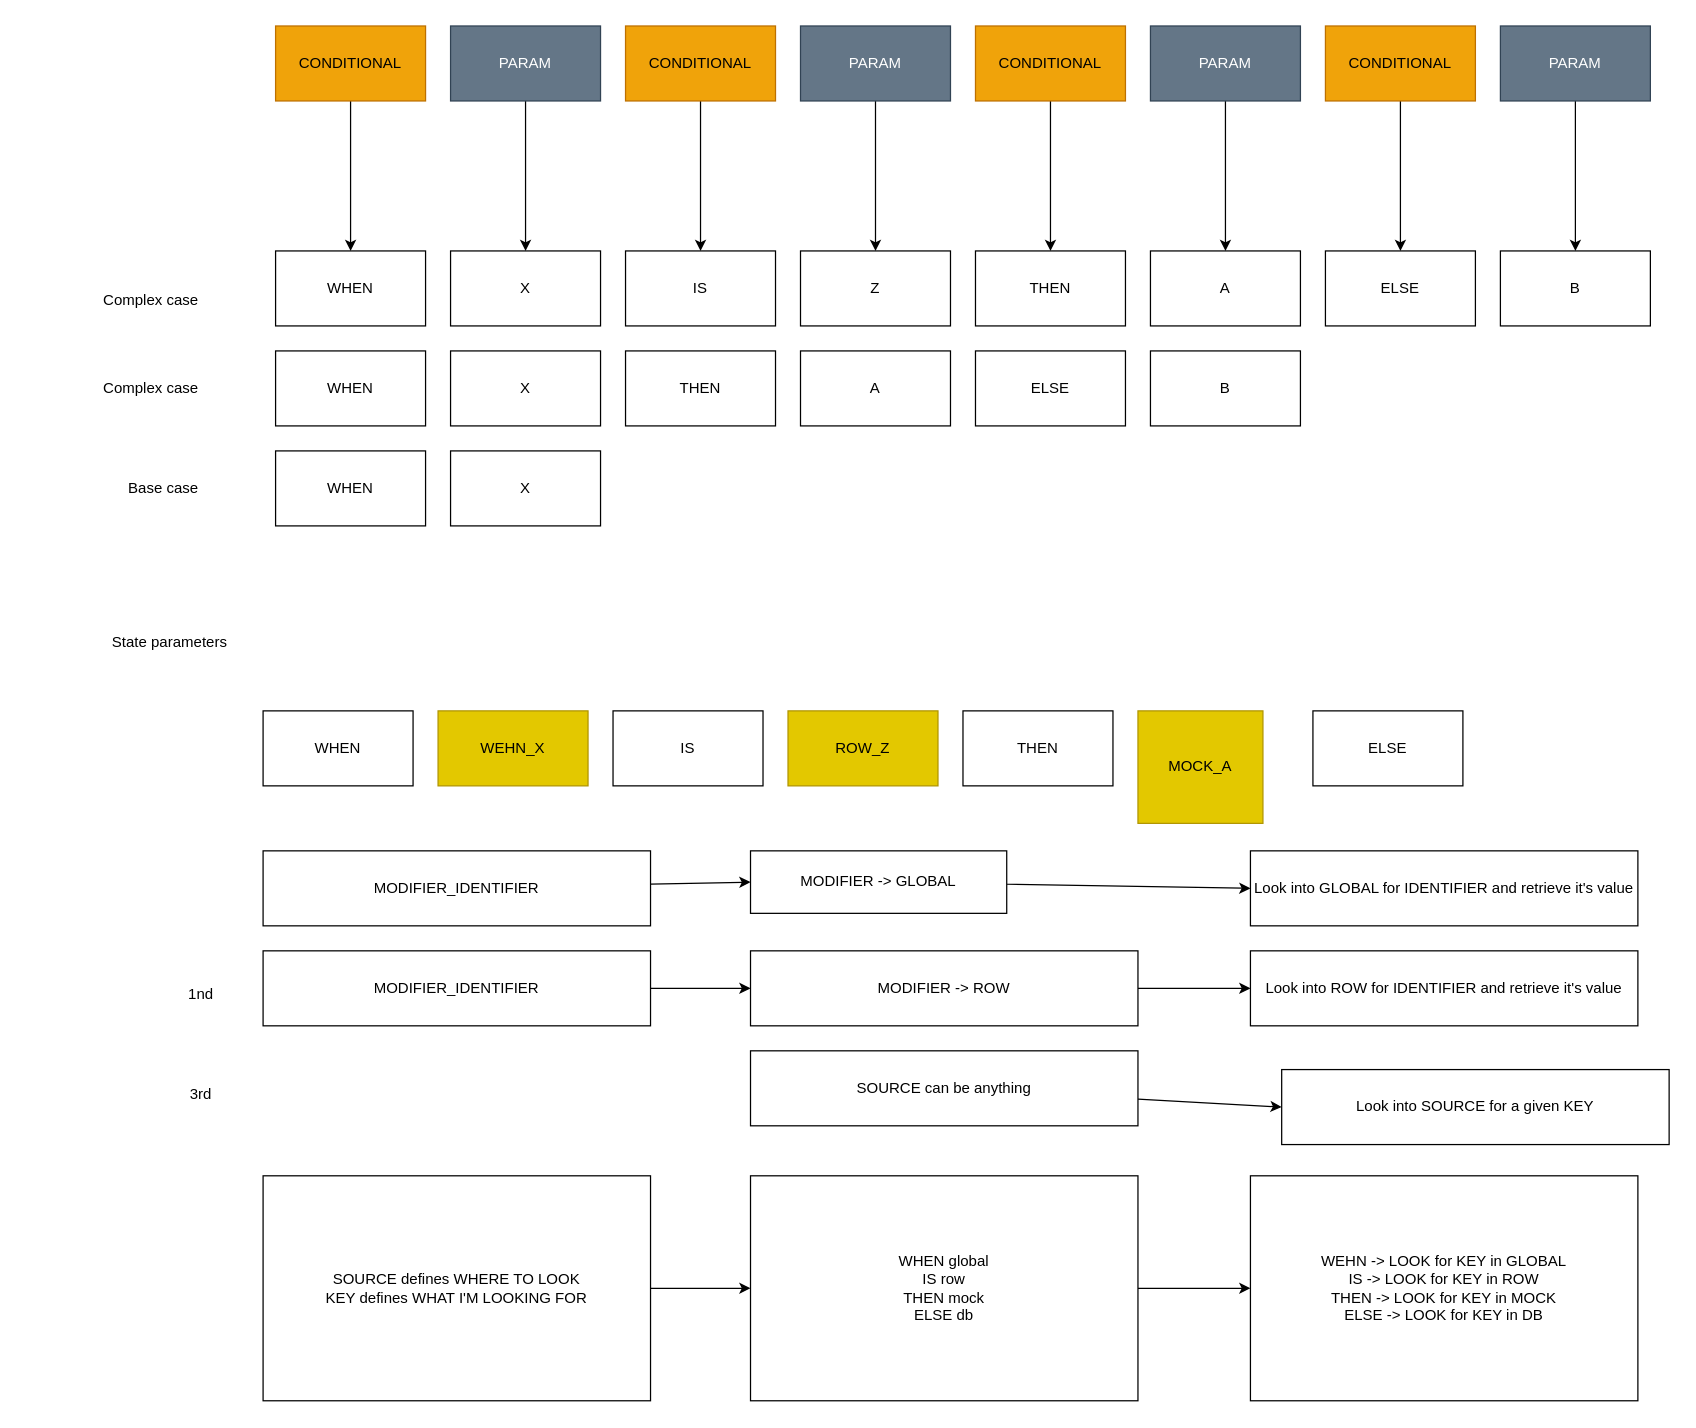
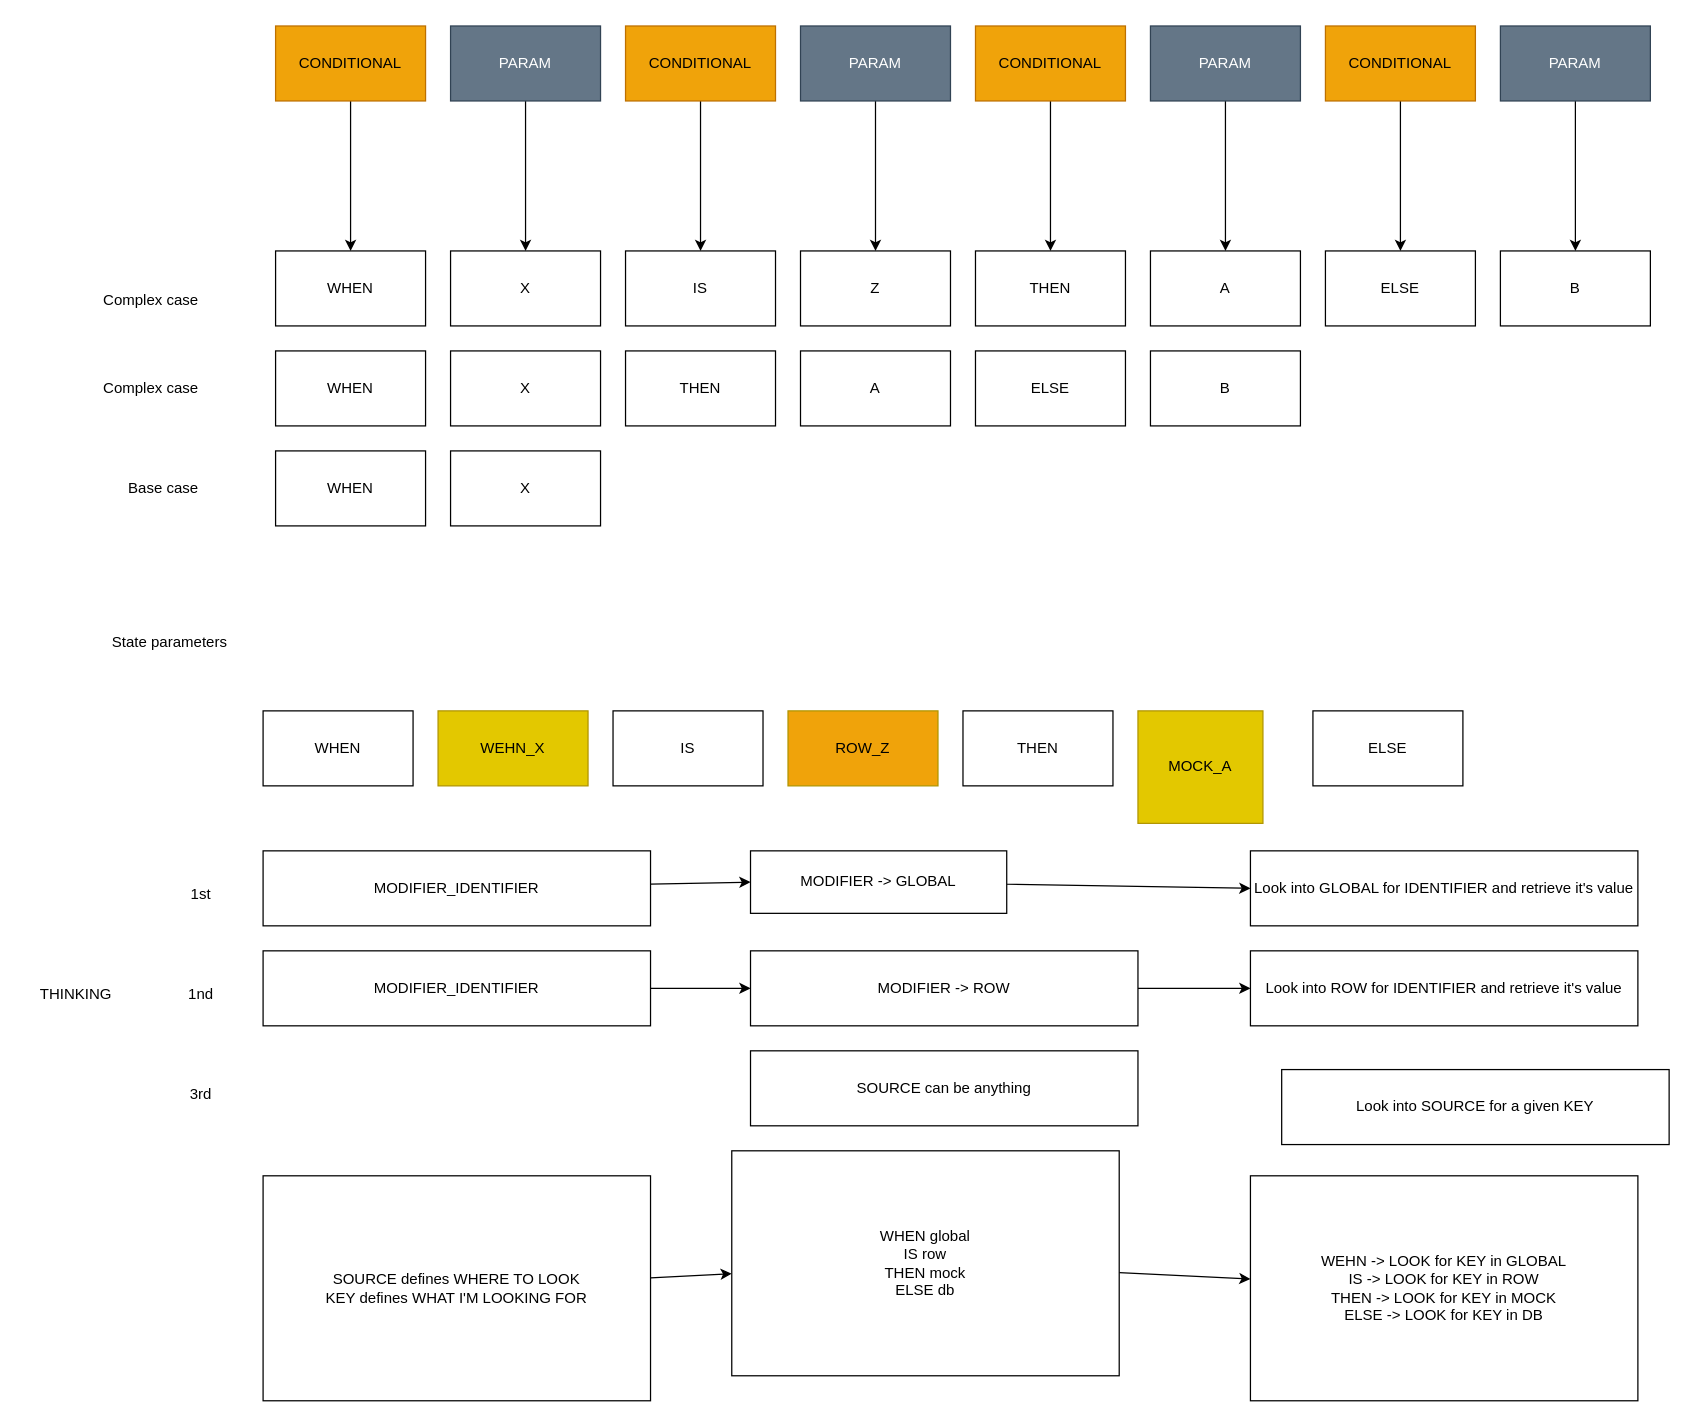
node "ROW_Z": fillcolor #e3c800 -> #f0a30a
node "1st": added
node "THINKING": added
edge "SOURCE can be anything" -> "Look into SOURCE for a given KEY": removed
node "WHEN global IS row THEN mock ELSE db": moved (944, 1288) -> (926, 1263)
